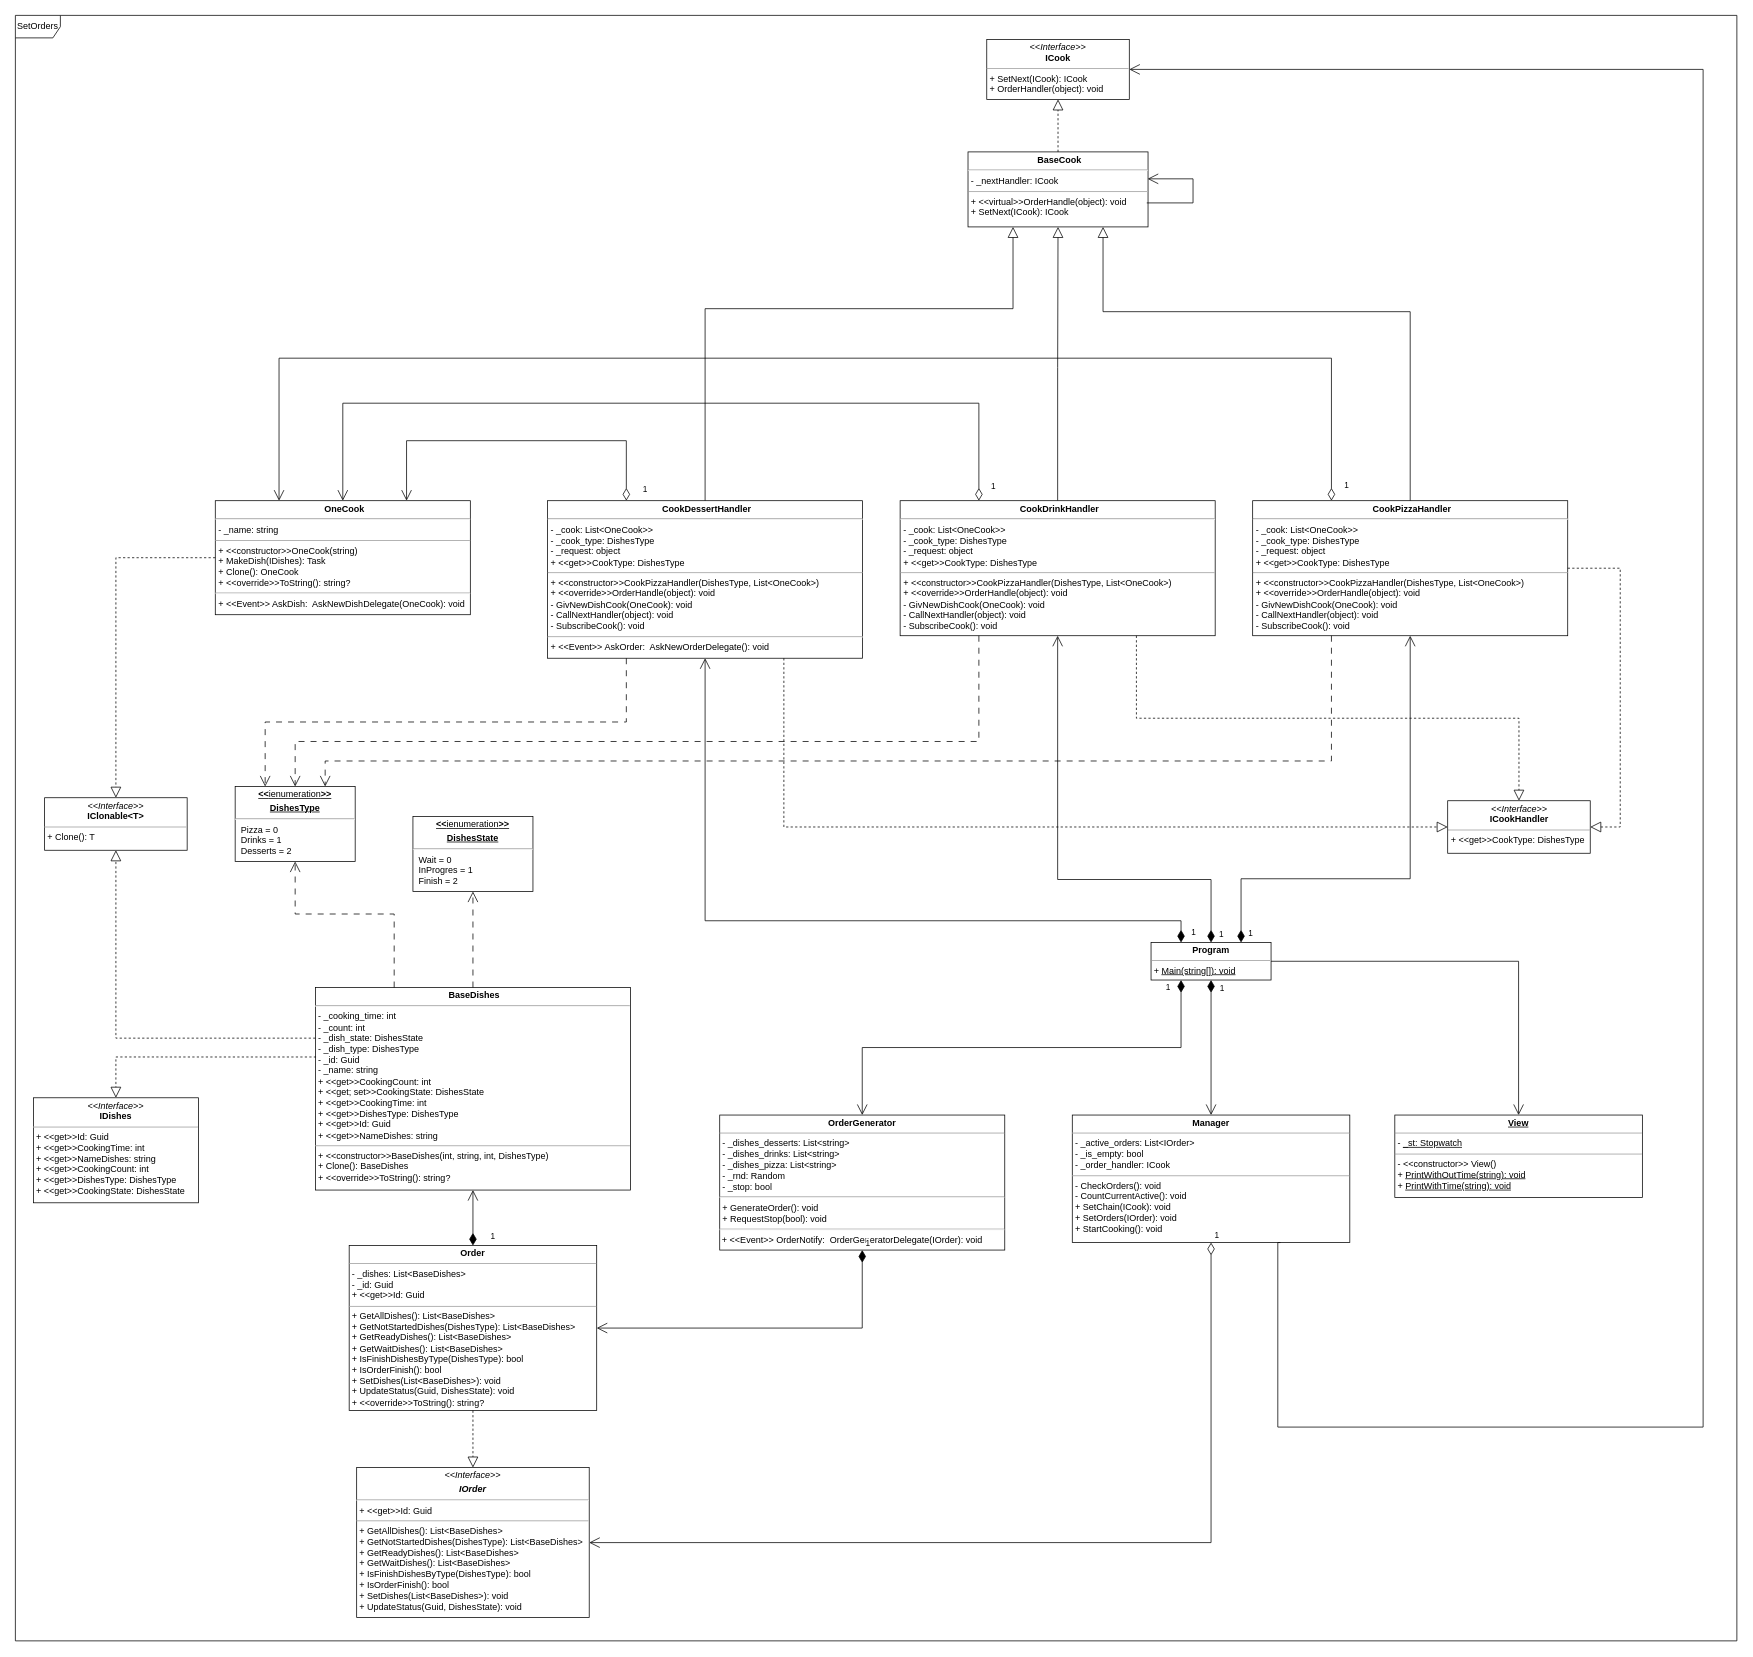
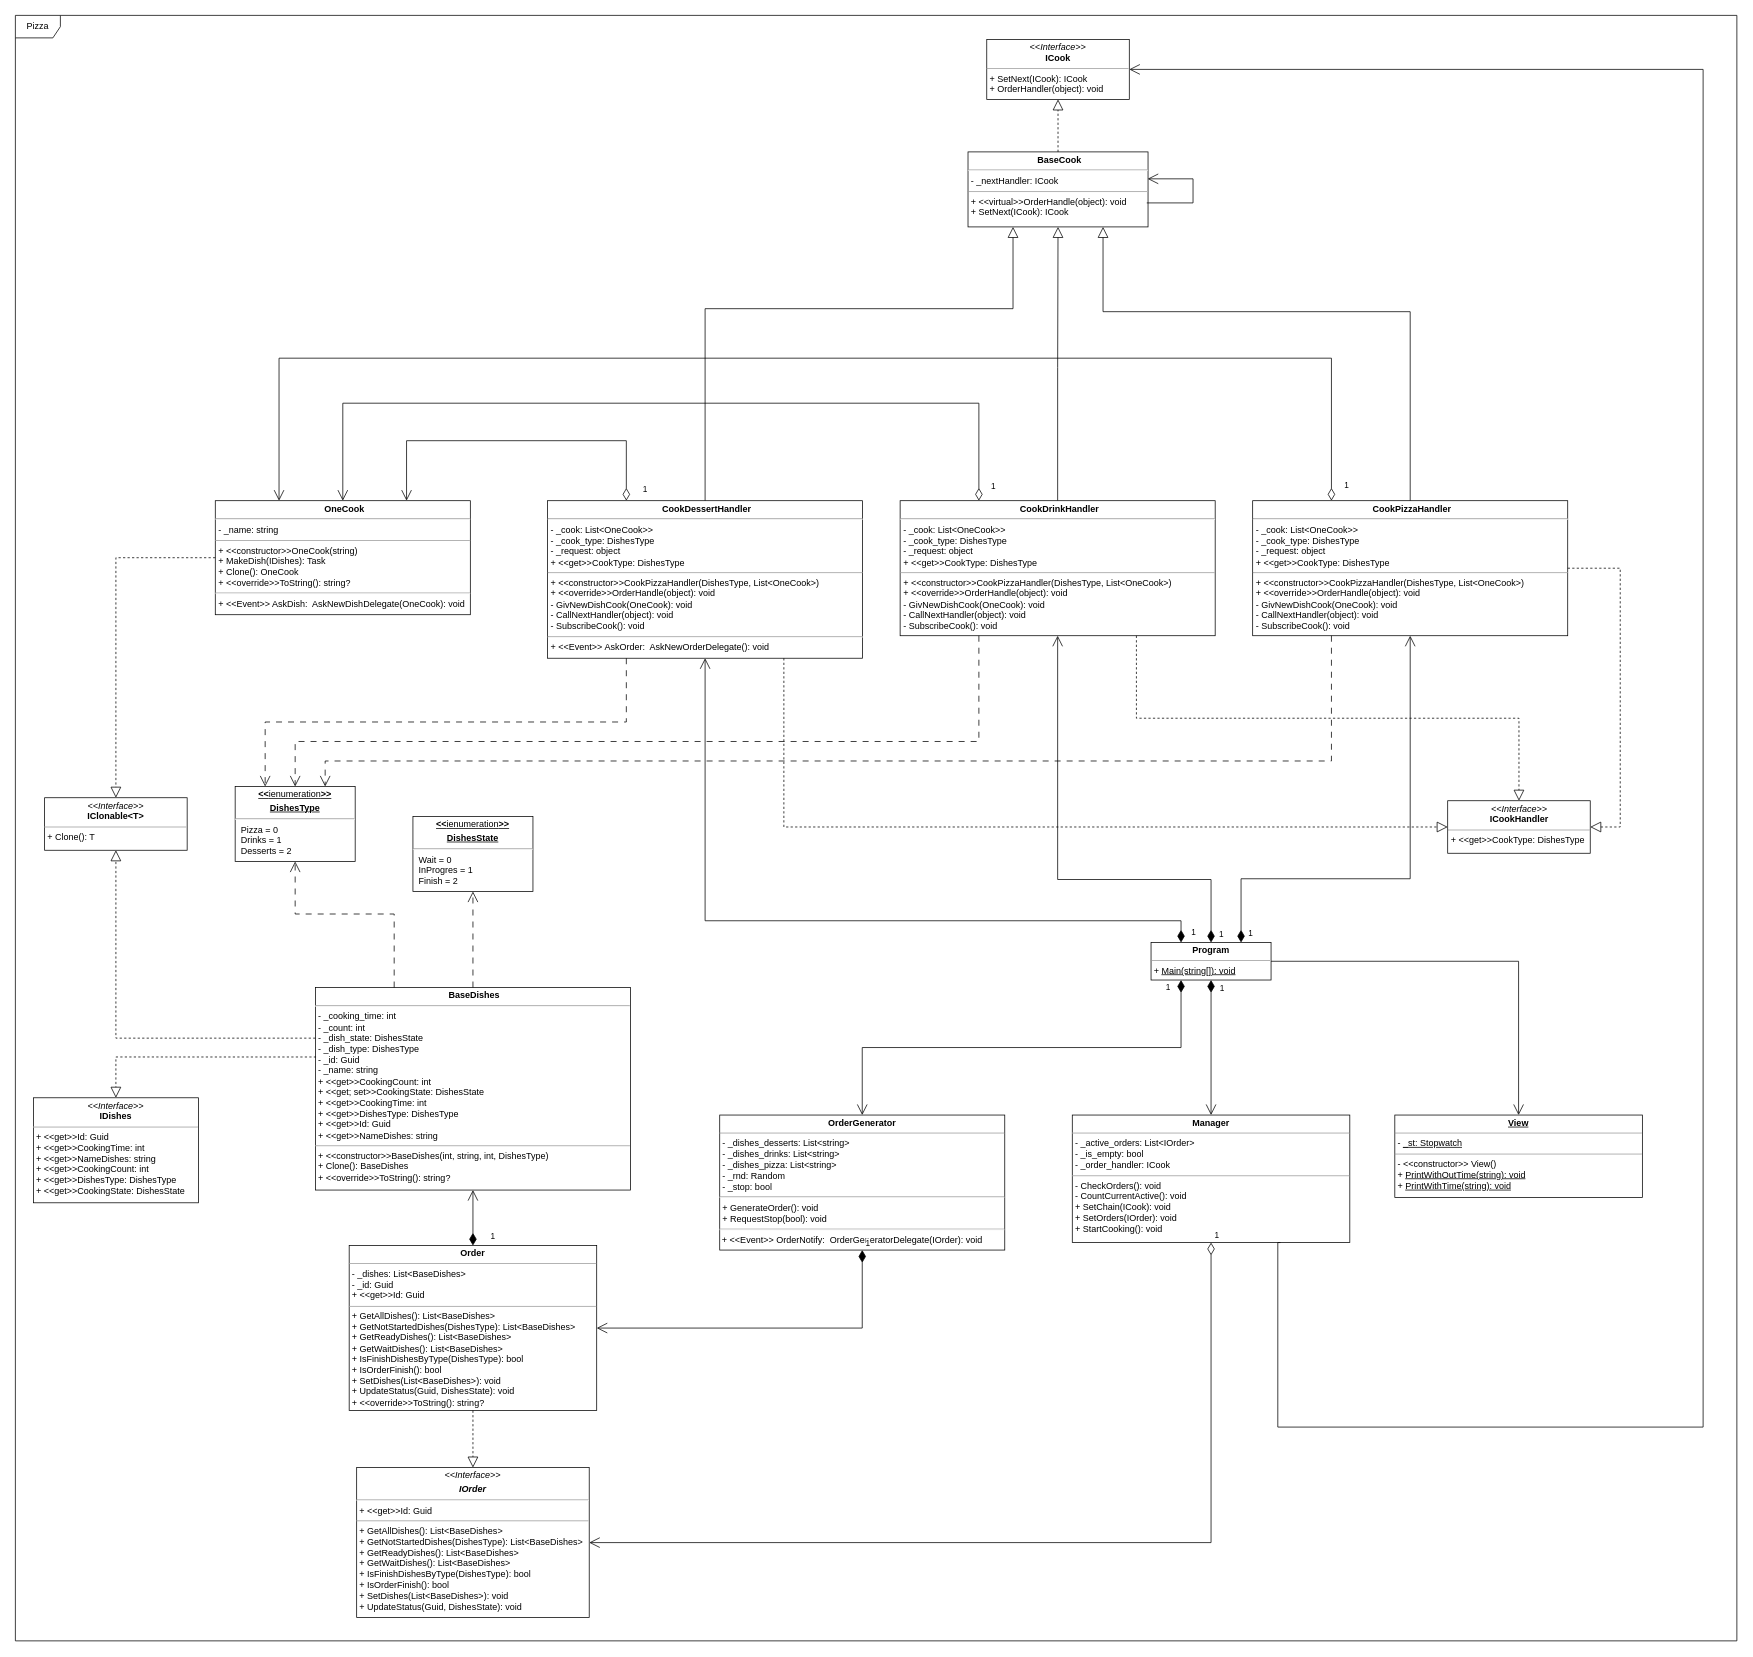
node "SetOrders": label "SetOrders" -> "Pizza"
